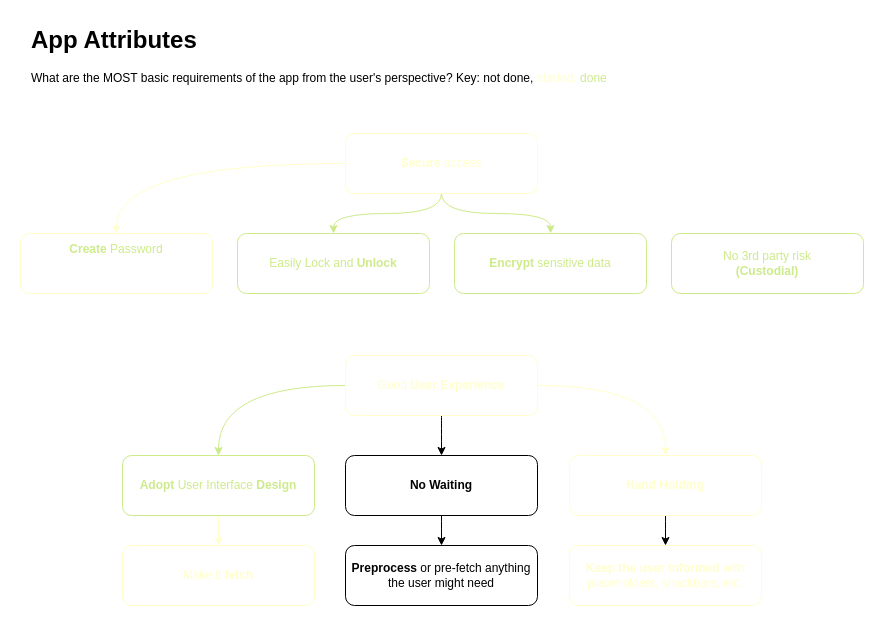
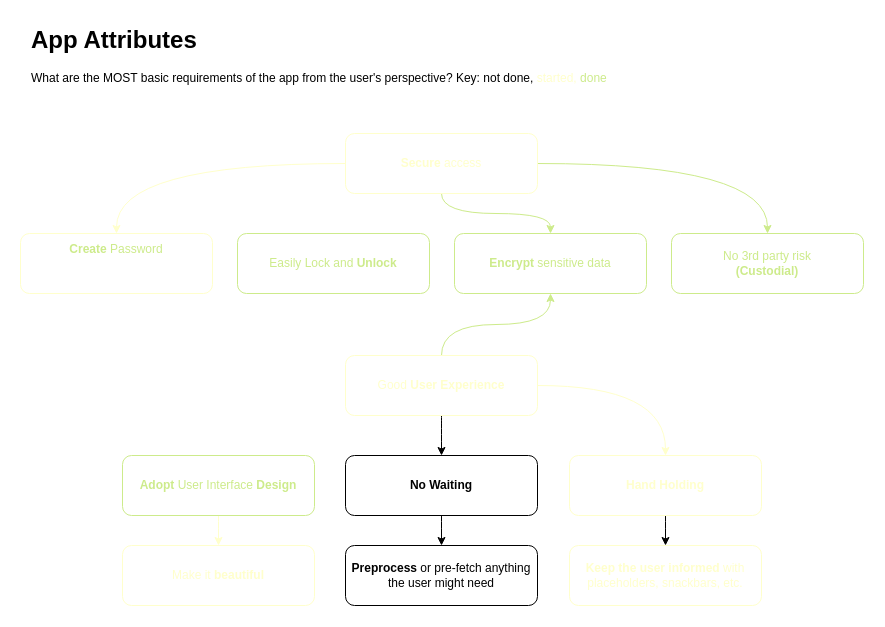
edge "Secure access" -> "Easily Lock and Unlock": now "Secure access" -> "No 3rd party risk (Custodial)"
edge "Good User Experience" -> "Adopt User Interface Design": now "Good User Experience" -> "Encrypt sensitive data"
node "Make it fetch": label "Make it fetch" -> "Make it beautiful"
